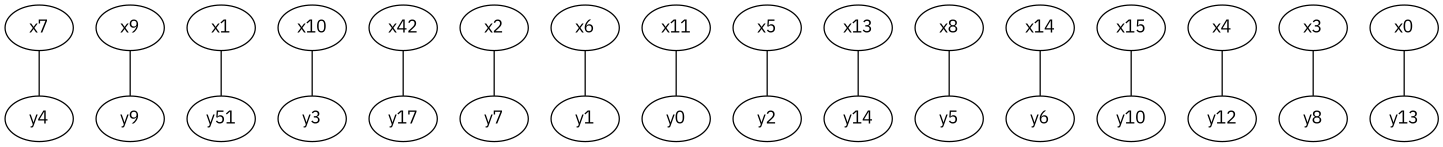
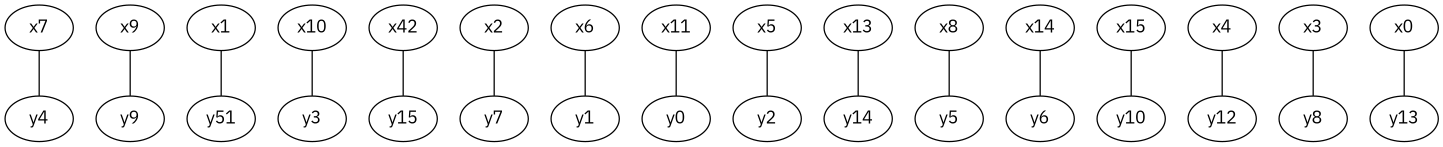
node "y17": label "y17" -> "y15"
